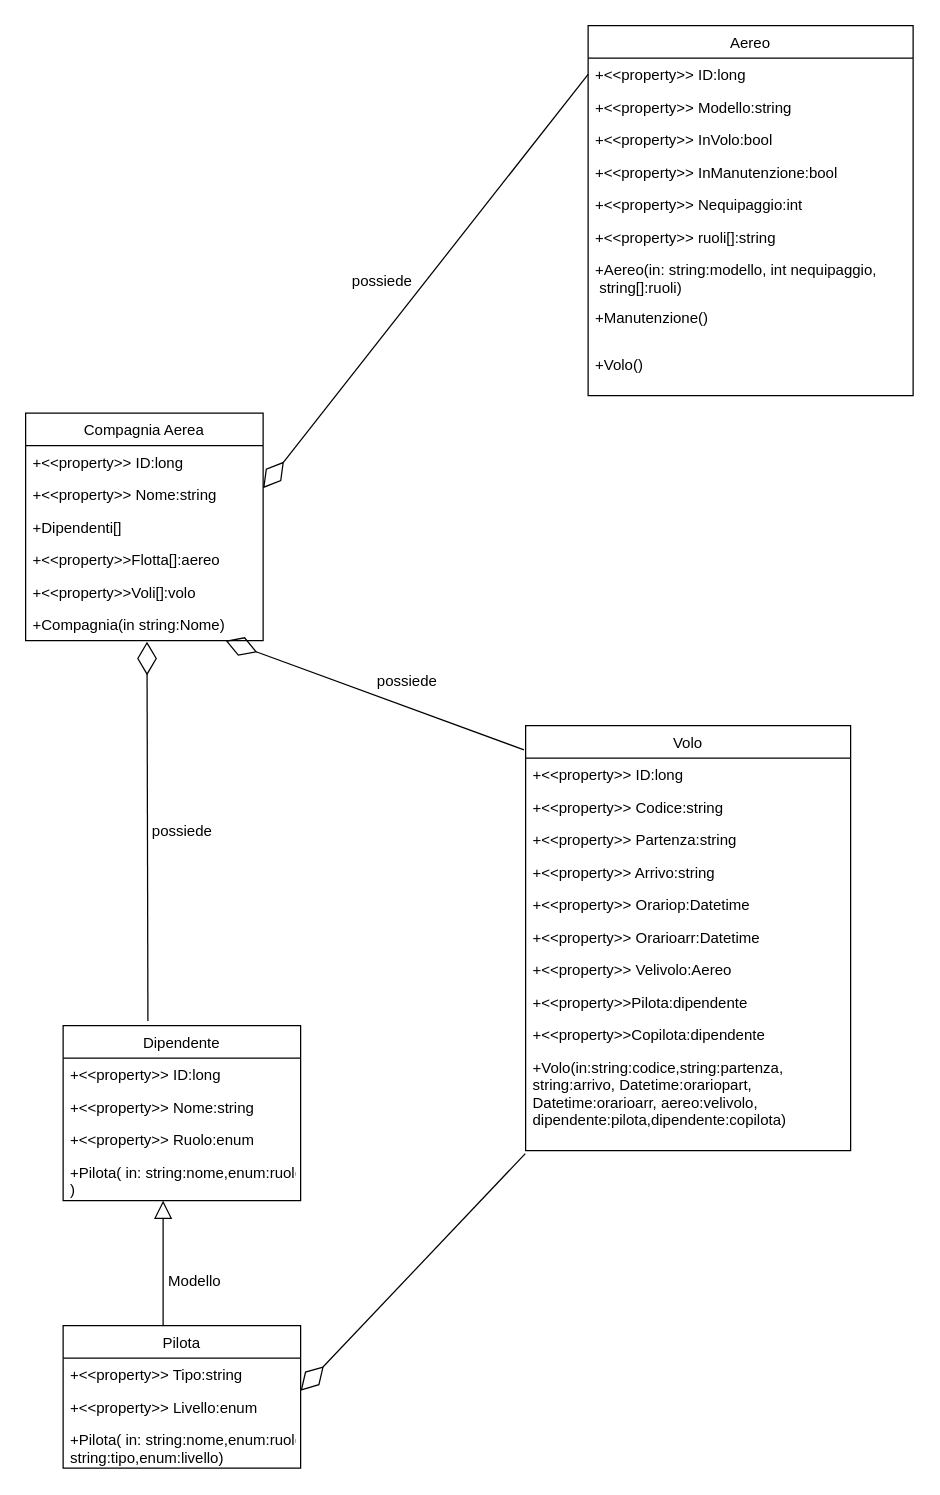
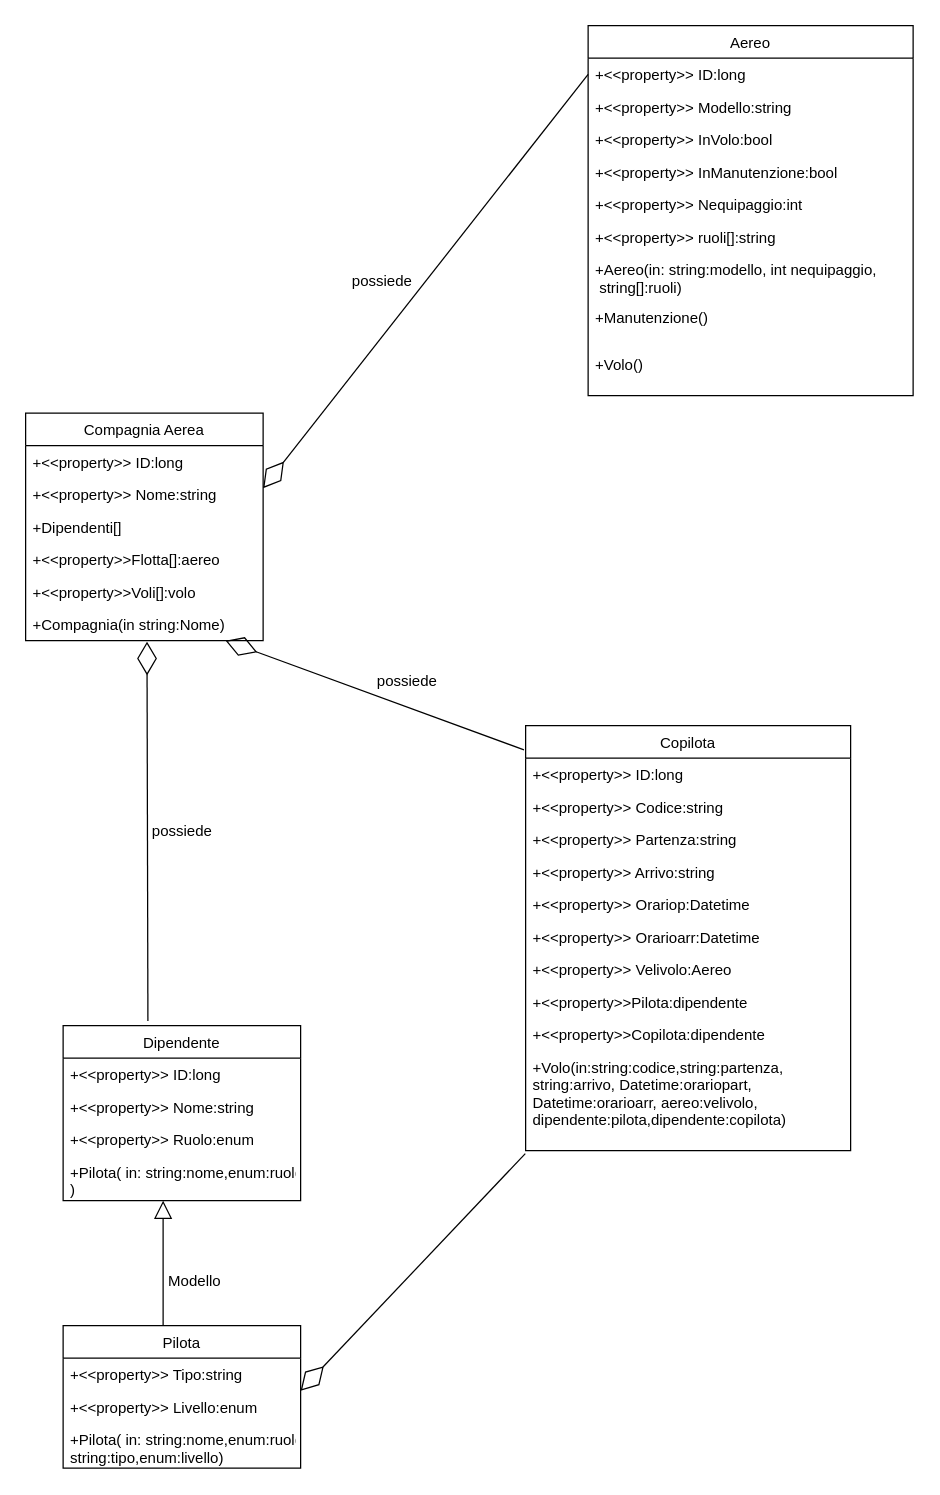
node "Volo": label "Volo" -> "Copilota"
